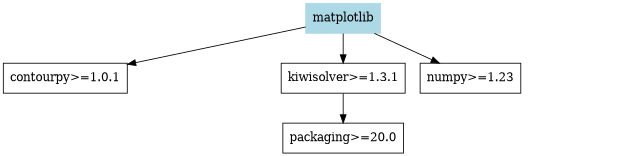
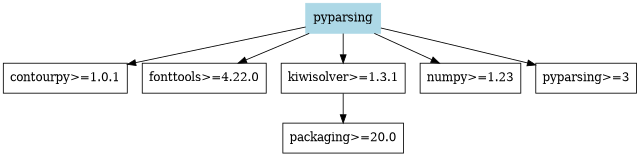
node "matplotlib": label "matplotlib" -> "pyparsing"
node "fonttools>=4.22.0": added
node "pyparsing>=3": added
